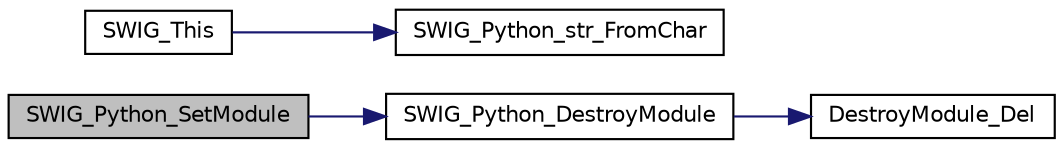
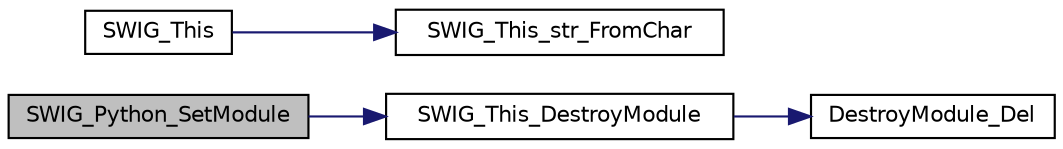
node "SWIG_Python_str_FromChar": label "SWIG_Python_str_FromChar" -> "SWIG_This_str_FromChar"
node "SWIG_Python_DestroyModule": label "SWIG_Python_DestroyModule" -> "SWIG_This_DestroyModule"
